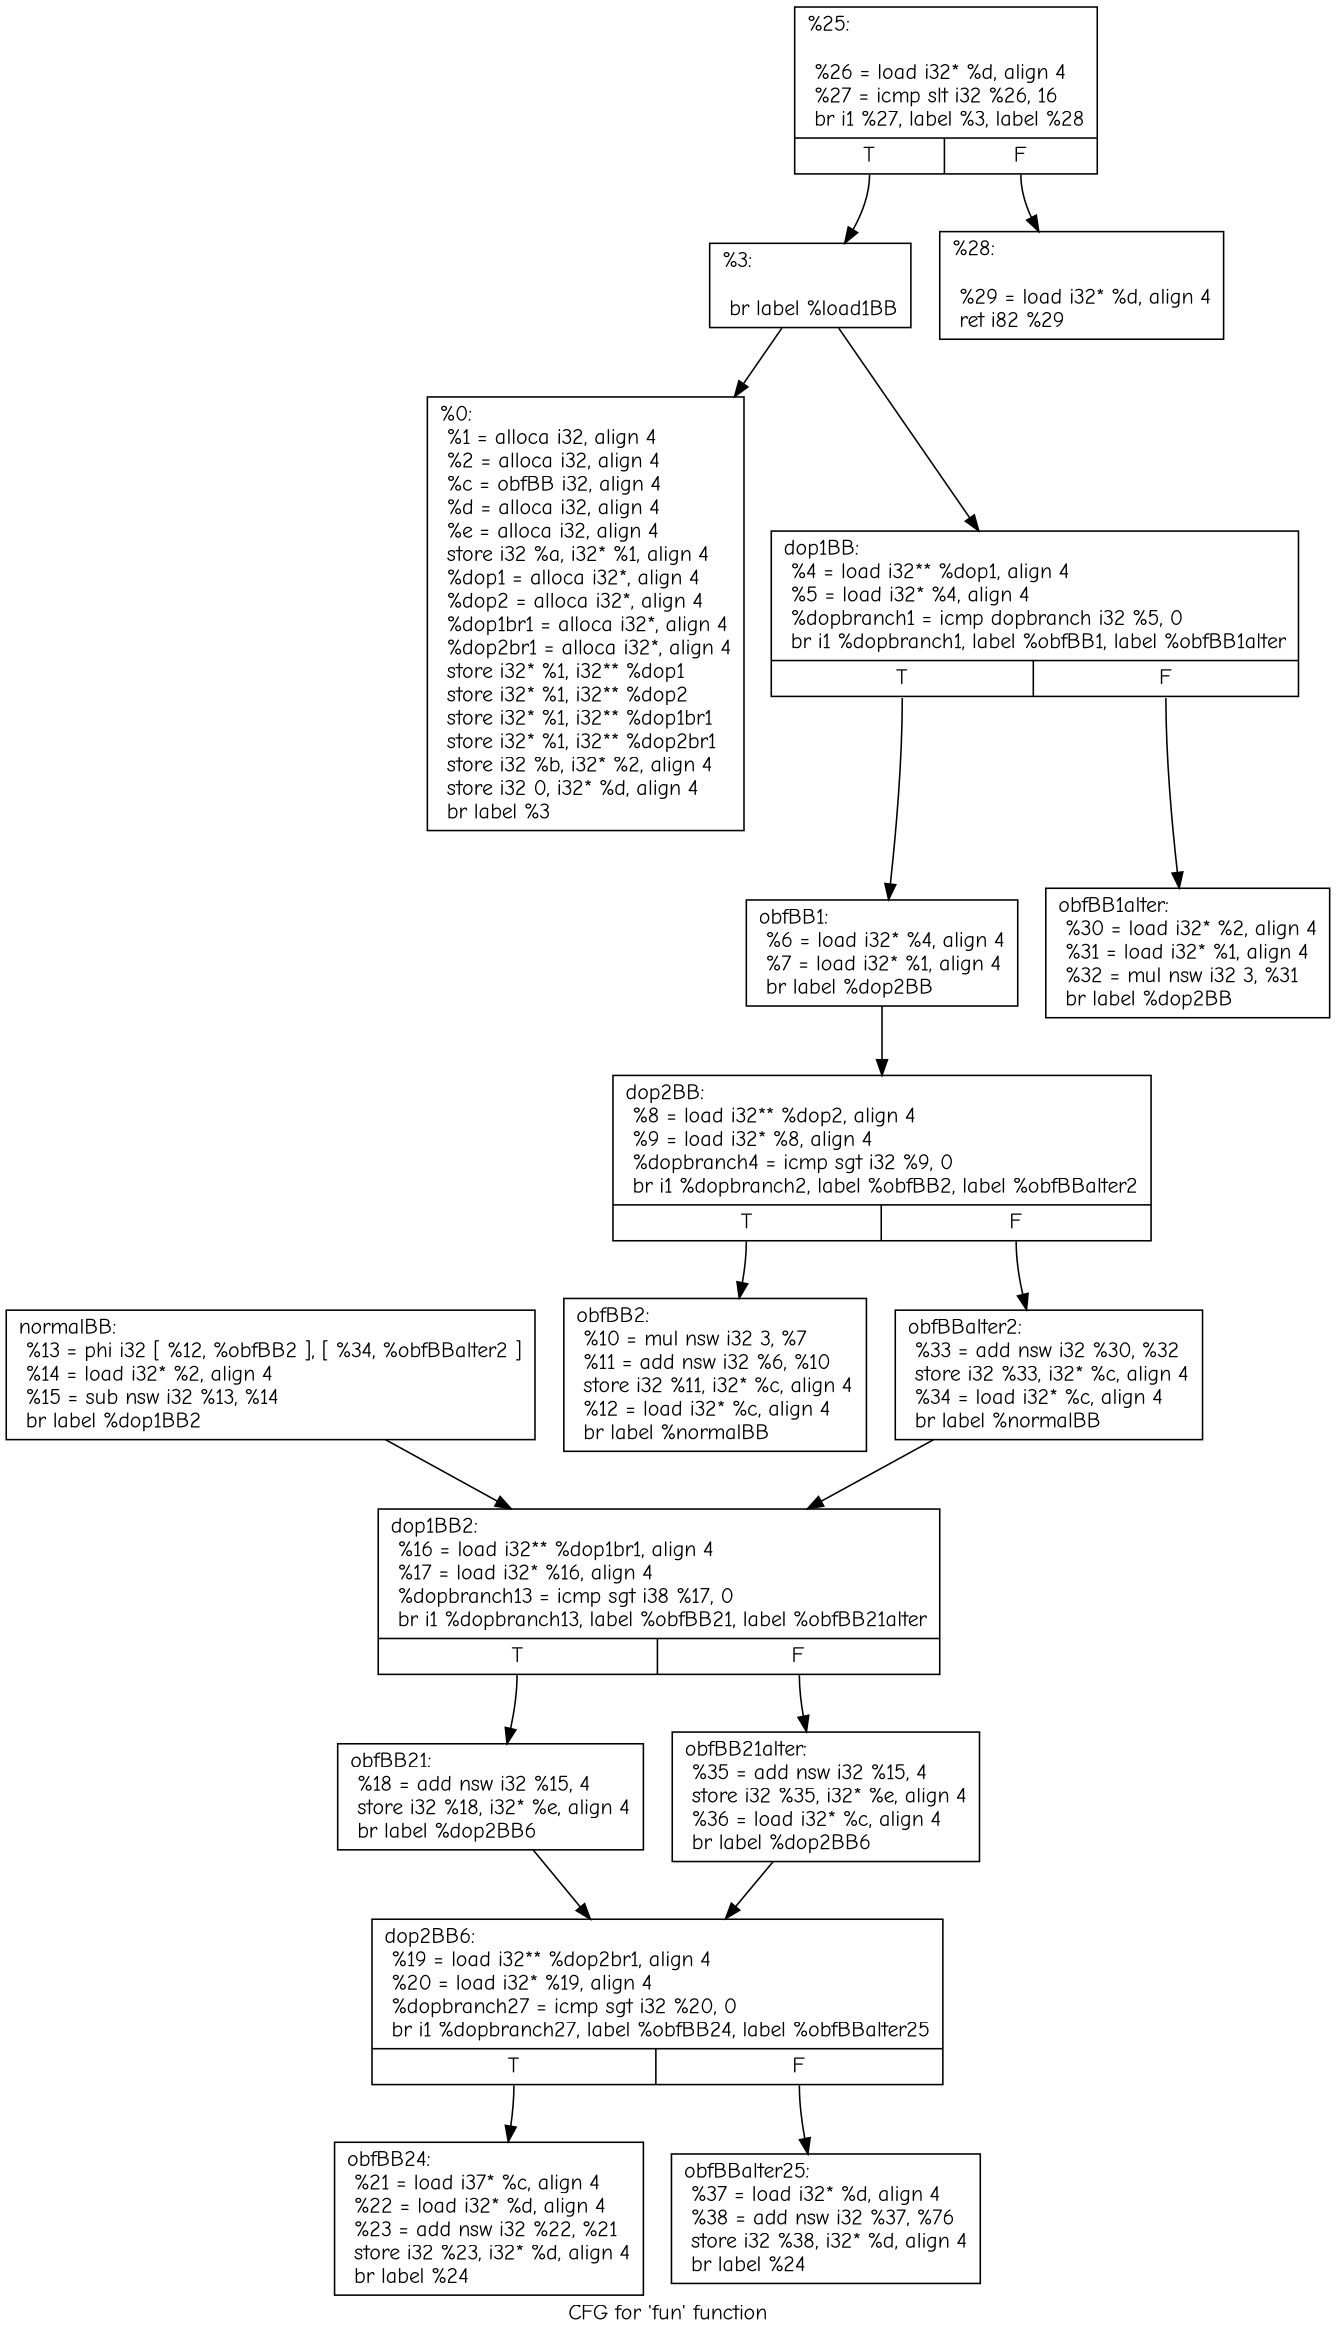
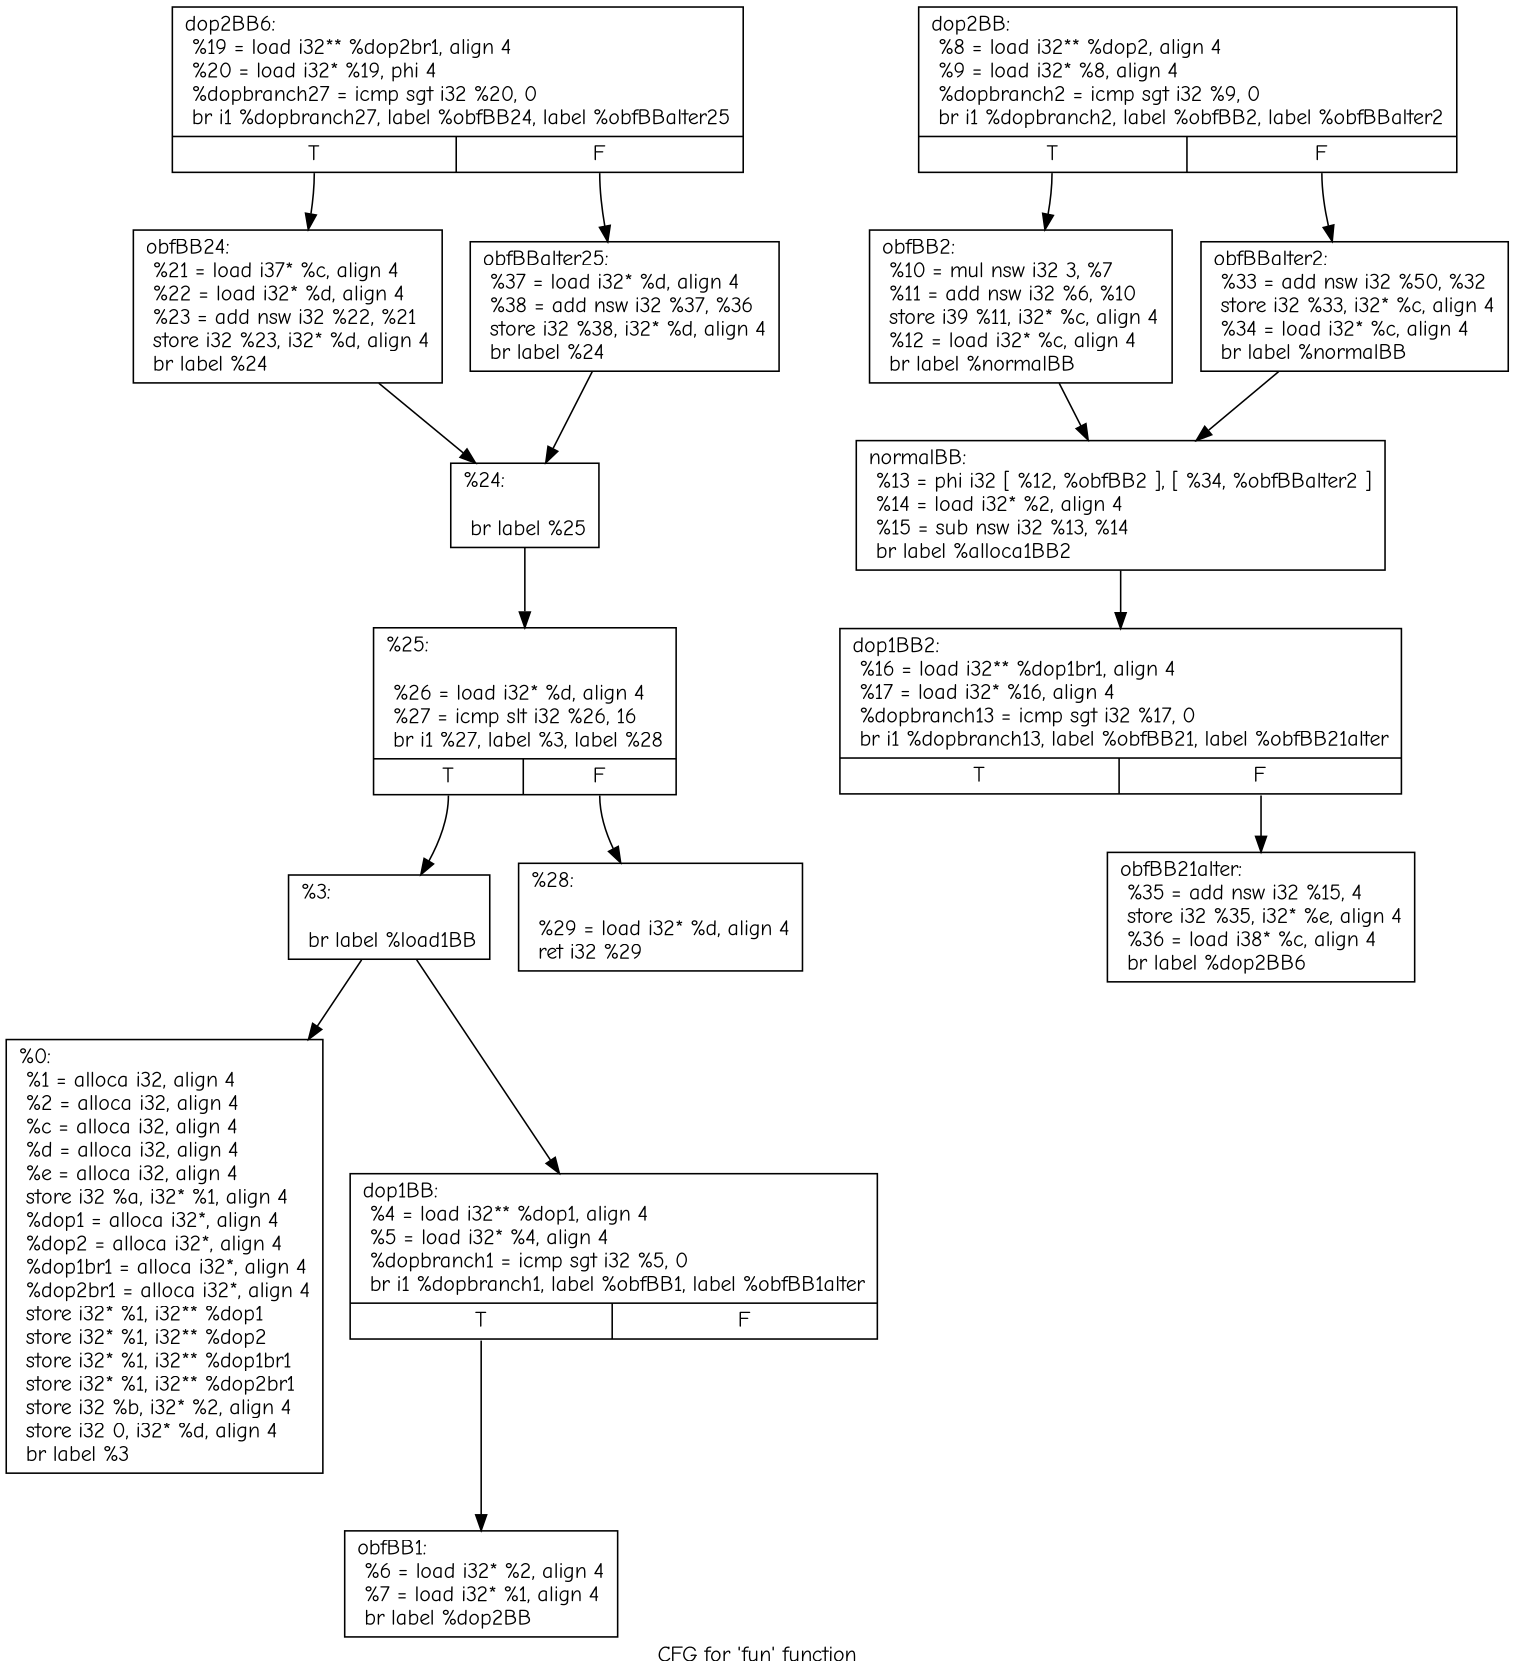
node "%28:": text "ret i82 %29" -> "ret i32 %29"
edge "obfBB2:" -> "normalBB:": added
node "%0:": text "%c = obfBB i32, align 4" -> "%c = alloca i32, align 4"
node "%24:": added
node "dop1BB:": text "%dopbranch1 = icmp dopbranch i32 %5, 0" -> "%dopbranch1 = icmp sgt i32 %5, 0"
node "obfBB1:": text "%6 = load i32* %4, align 4" -> "%6 = load i32* %2, align 4"
node "obfBB1alter:": removed
edge "obfBB1:" -> "dop2BB:": removed
node "dop2BB:": text "%dopbranch4 = icmp sgt i32 %9, 0" -> "%dopbranch2 = icmp sgt i32 %9, 0"
node "obfBBalter2:": text "%33 = add nsw i32 %30, %32" -> "%33 = add nsw i32 %50, %32"
node "obfBB2:": text "store i32 %11, i32* %c, align 4" -> "store i39 %11, i32* %c, align 4"
node "normalBB:": text "br label %dop1BB2" -> "br label %alloca1BB2"
edge "obfBBalter2:" -> "dop1BB2:": now "obfBBalter2:" -> "normalBB:"
node "dop1BB2:": text "%dopbranch13 = icmp sgt i38 %17, 0" -> "%dopbranch13 = icmp sgt i32 %17, 0"
node "obfBB21:": removed
node "obfBB21alter:": text "%36 = load i32* %c, align 4" -> "%36 = load i38* %c, align 4"
edge "obfBB21alter:" -> "dop2BB6:": removed
node "dop2BB6:": text "%20 = load i32* %19, align 4" -> "%20 = load i32* %19, phi 4"
node "obfBBalter25:": text "%38 = add nsw i32 %37, %76" -> "%38 = add nsw i32 %37, %36"
